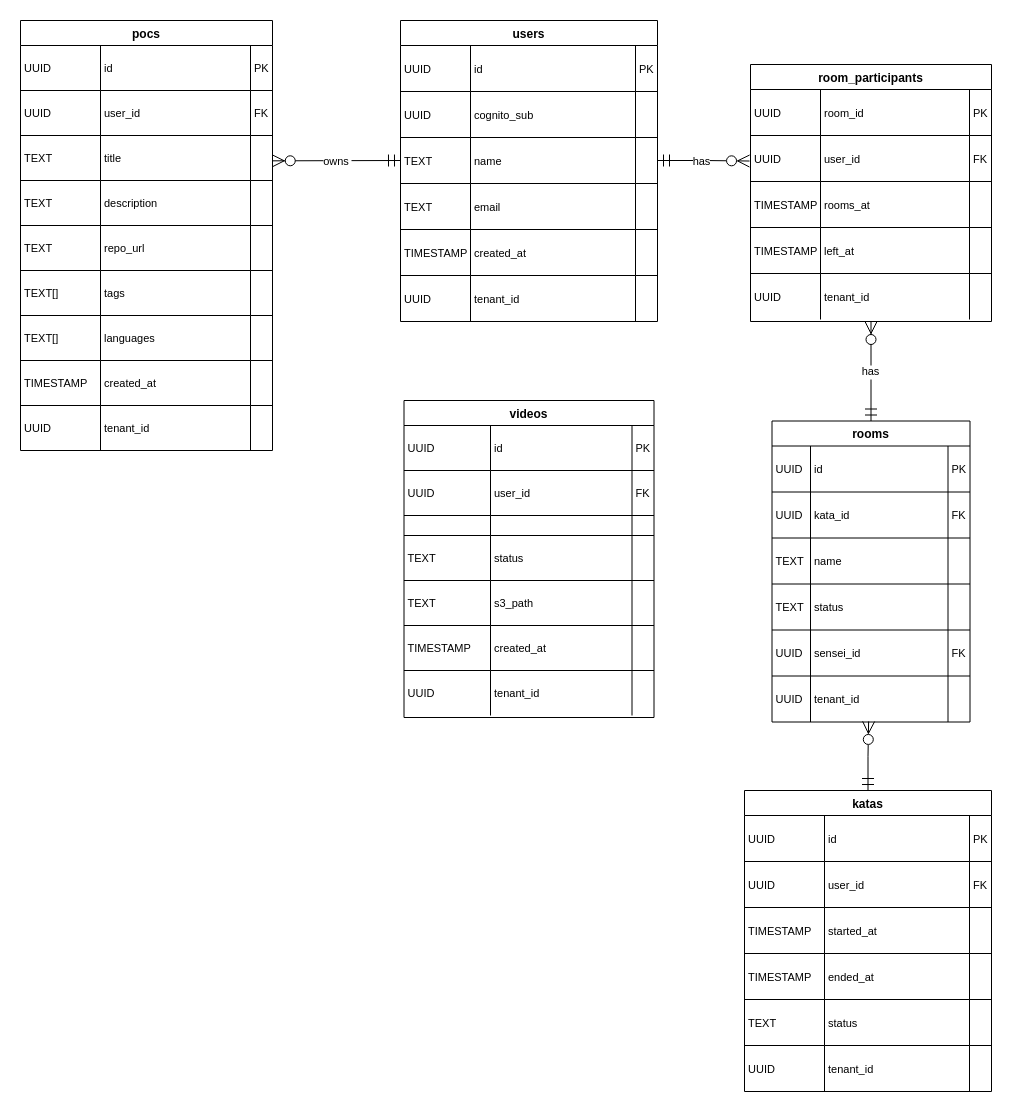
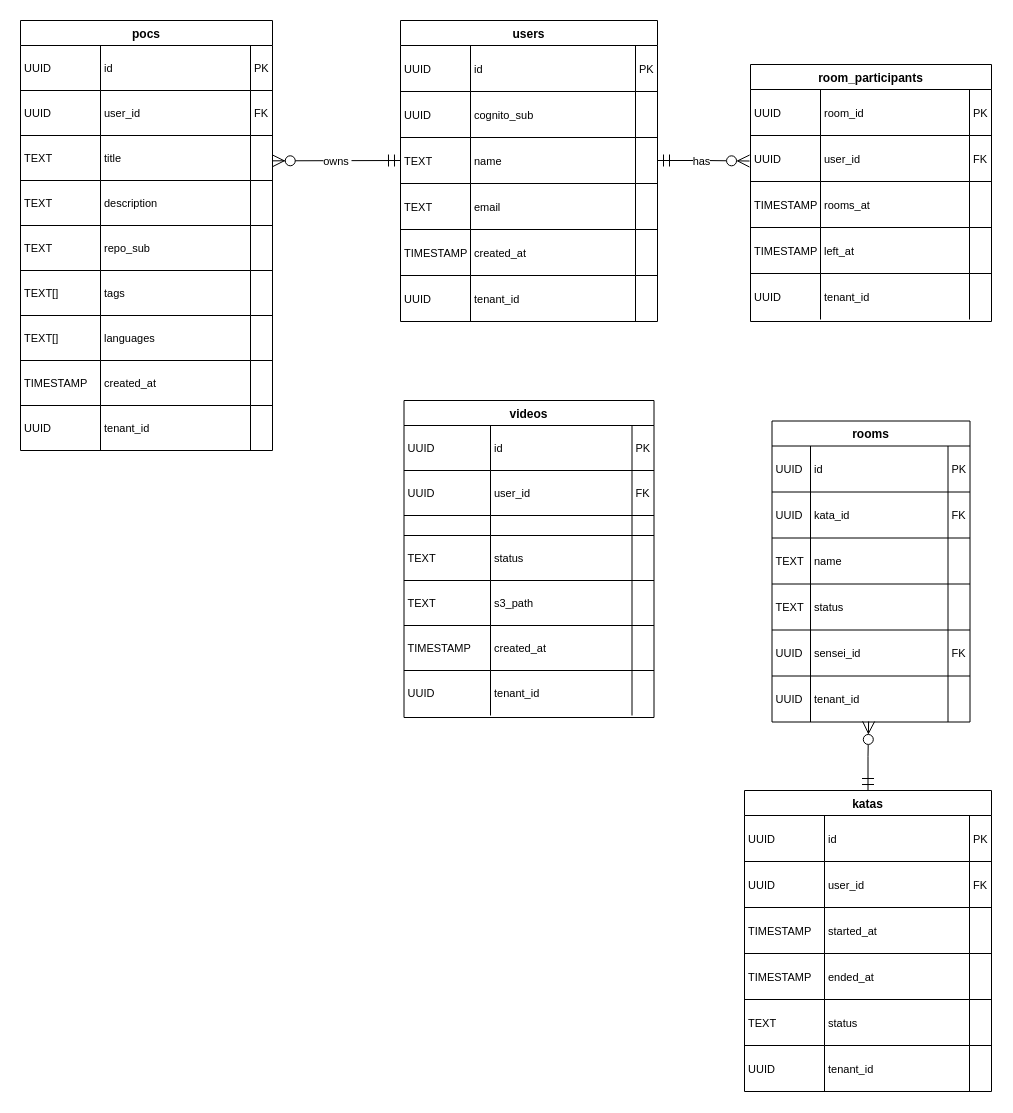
node "repo_url": label "repo_url" -> "repo_sub"
edge "room_participants" -- "rooms": removed, label "has"
